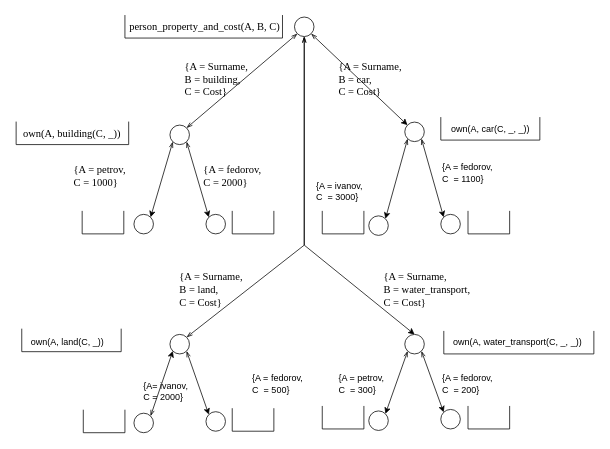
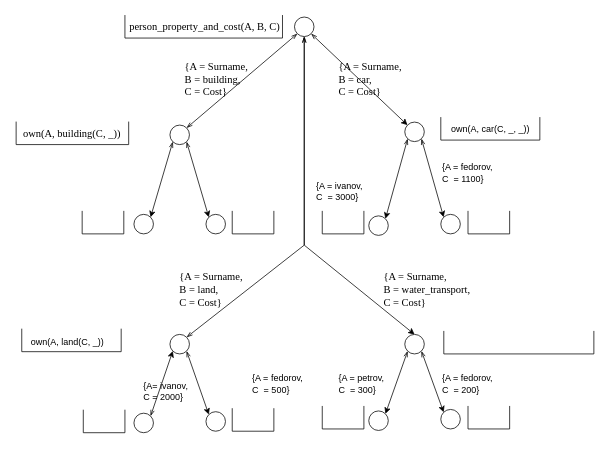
node "{A = petrov, C = 1000}": removed
node "{A = fedorov, C = 2000}": removed
node "own(A, water_transport(C, _, _))": removed
